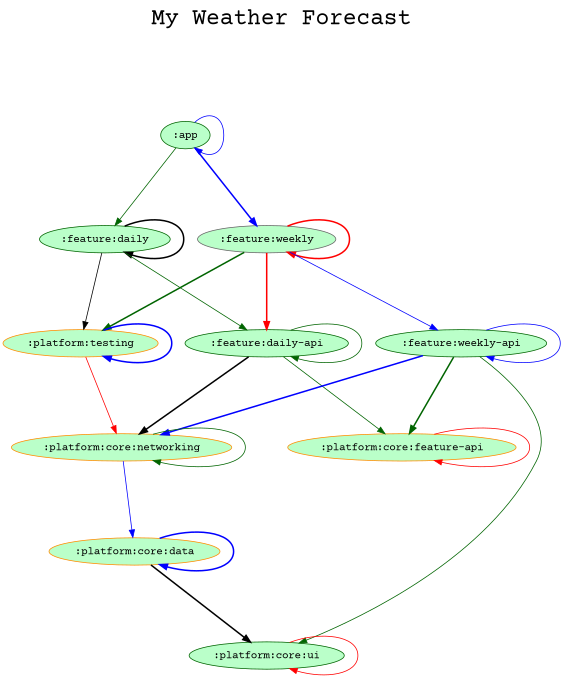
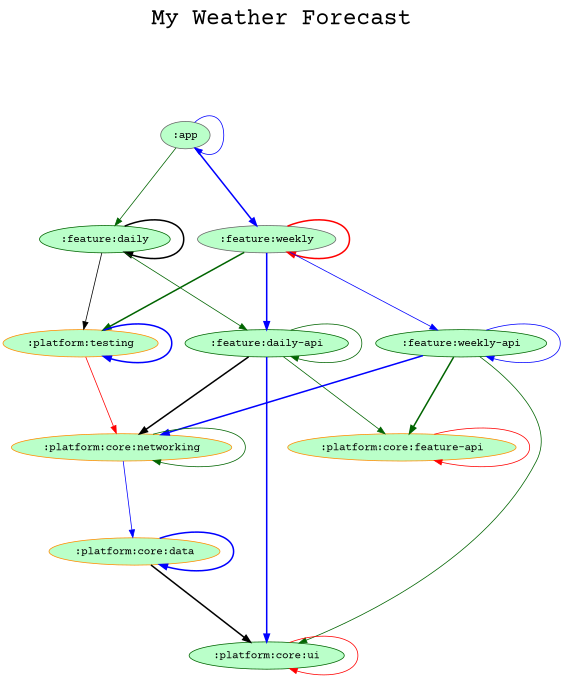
node ":app": color darkgreen -> gray40
edge ":feature:weekly" -> ":feature:daily-api": color red -> blue
edge ":feature:daily-api" -> ":platform:core:ui": added
